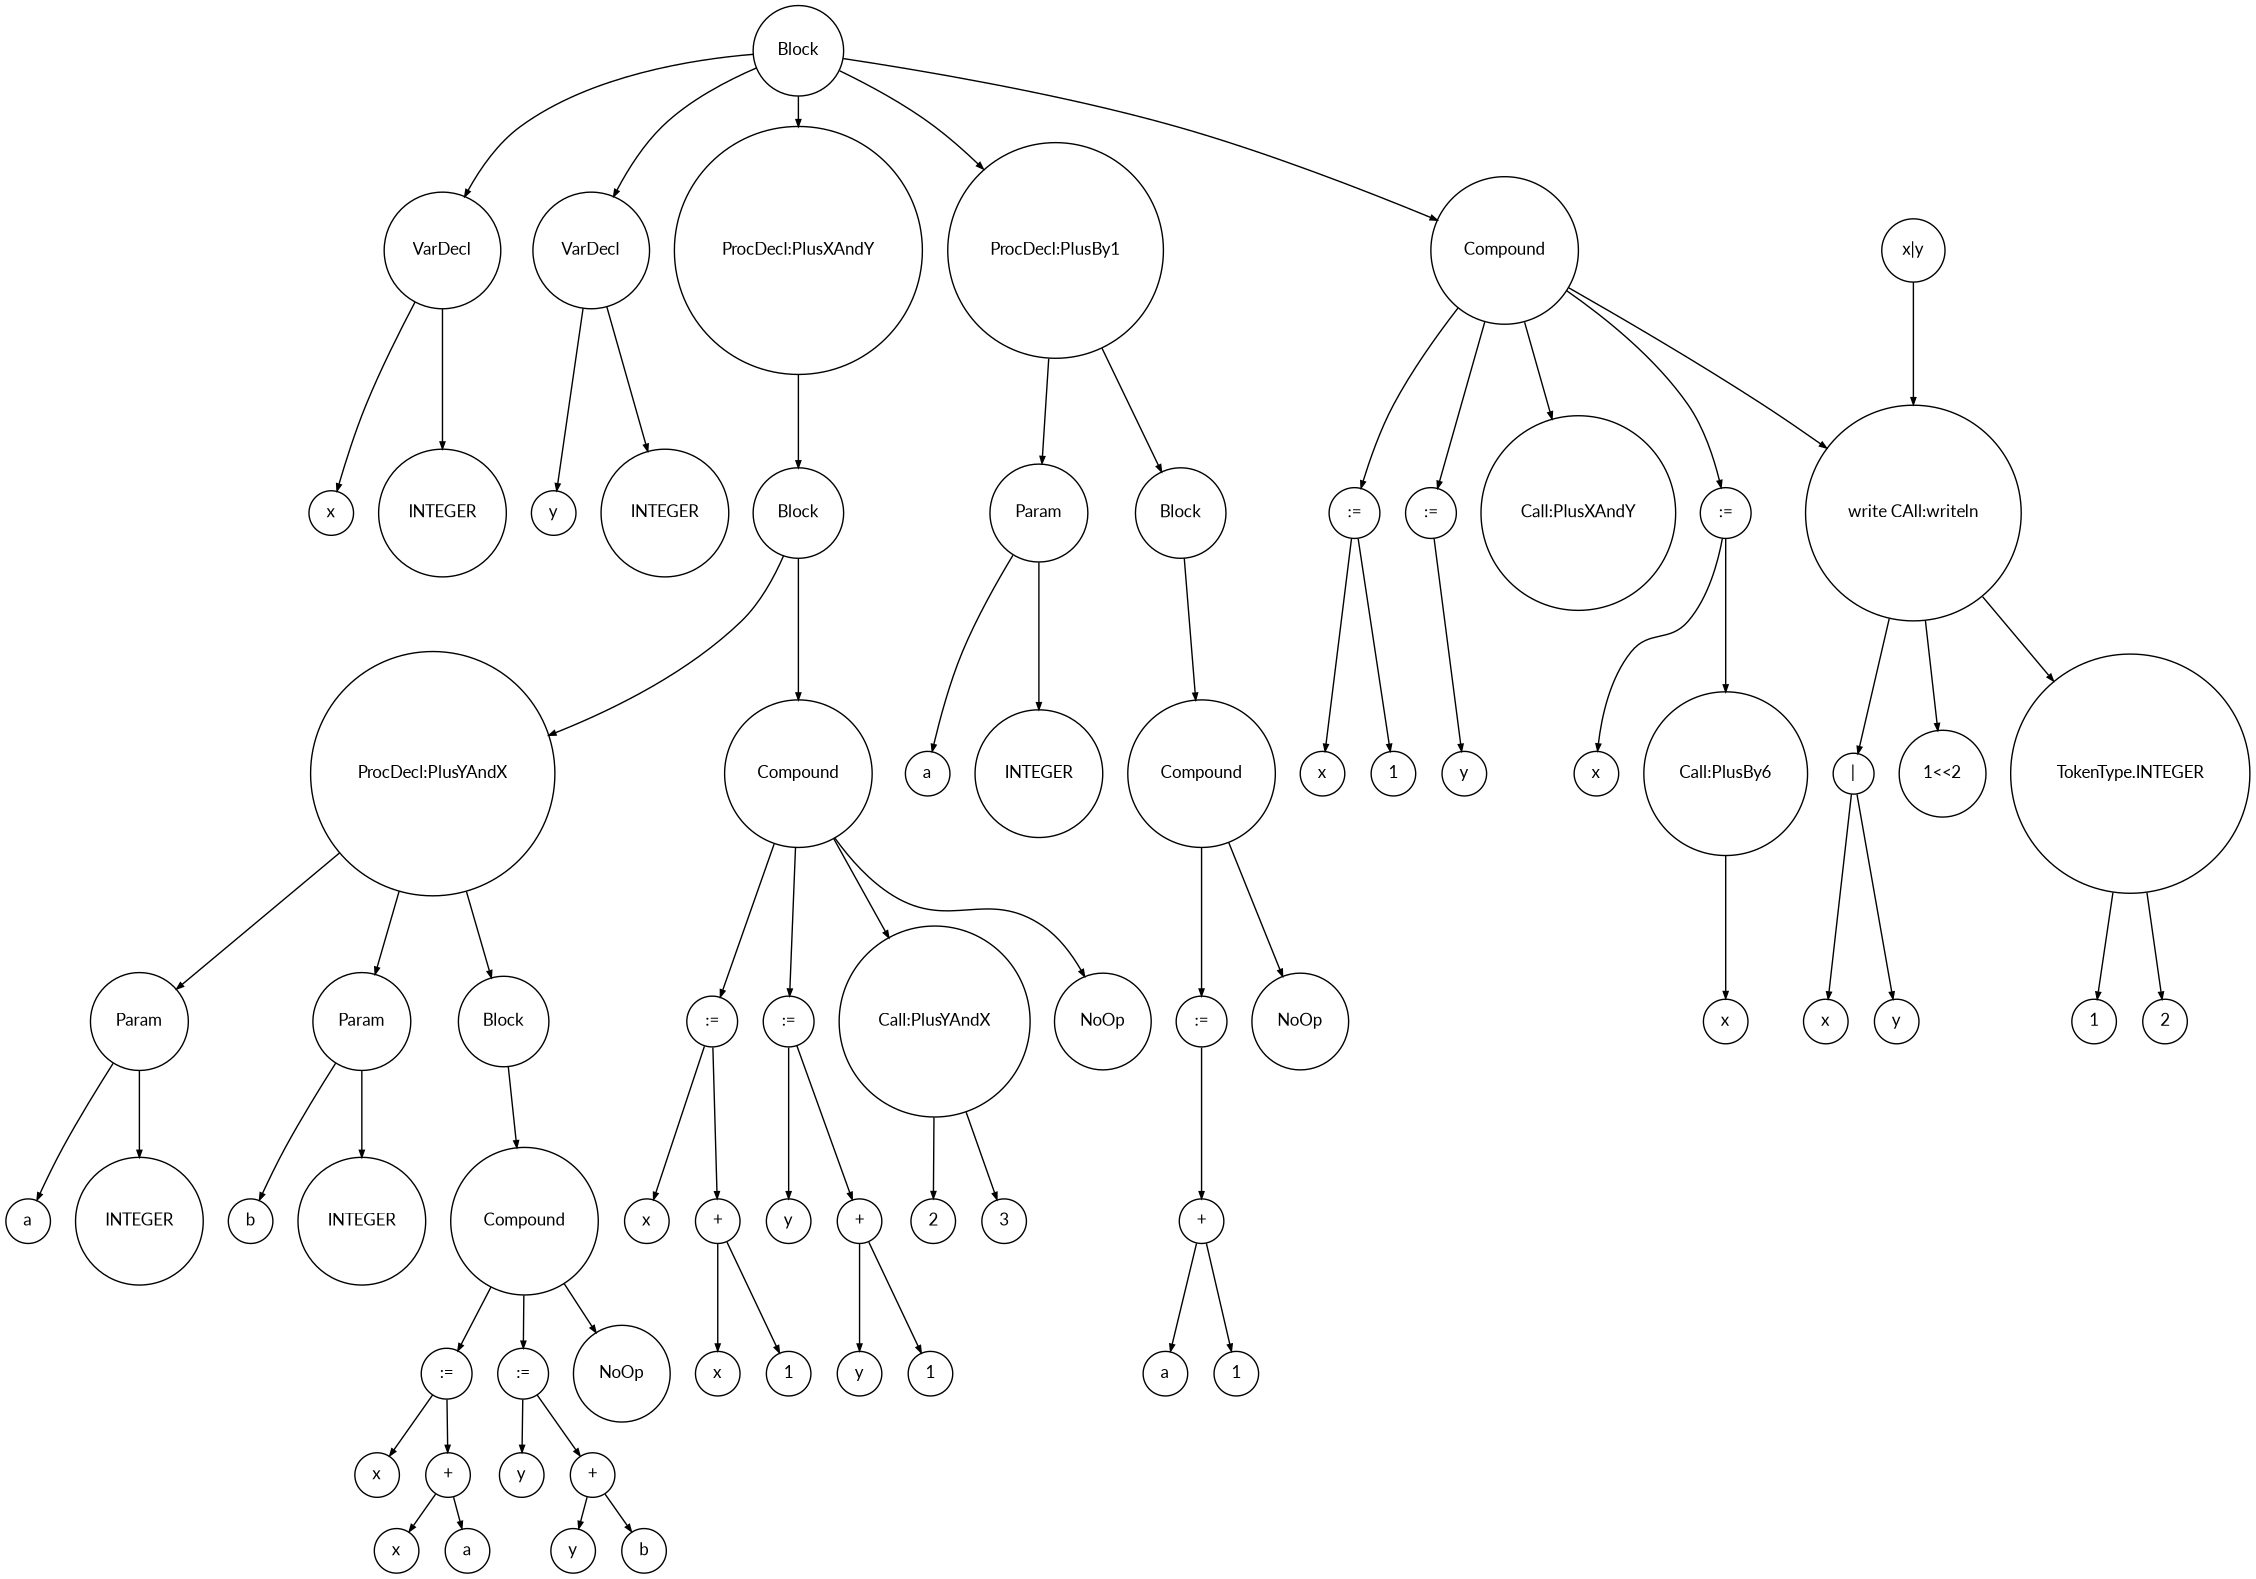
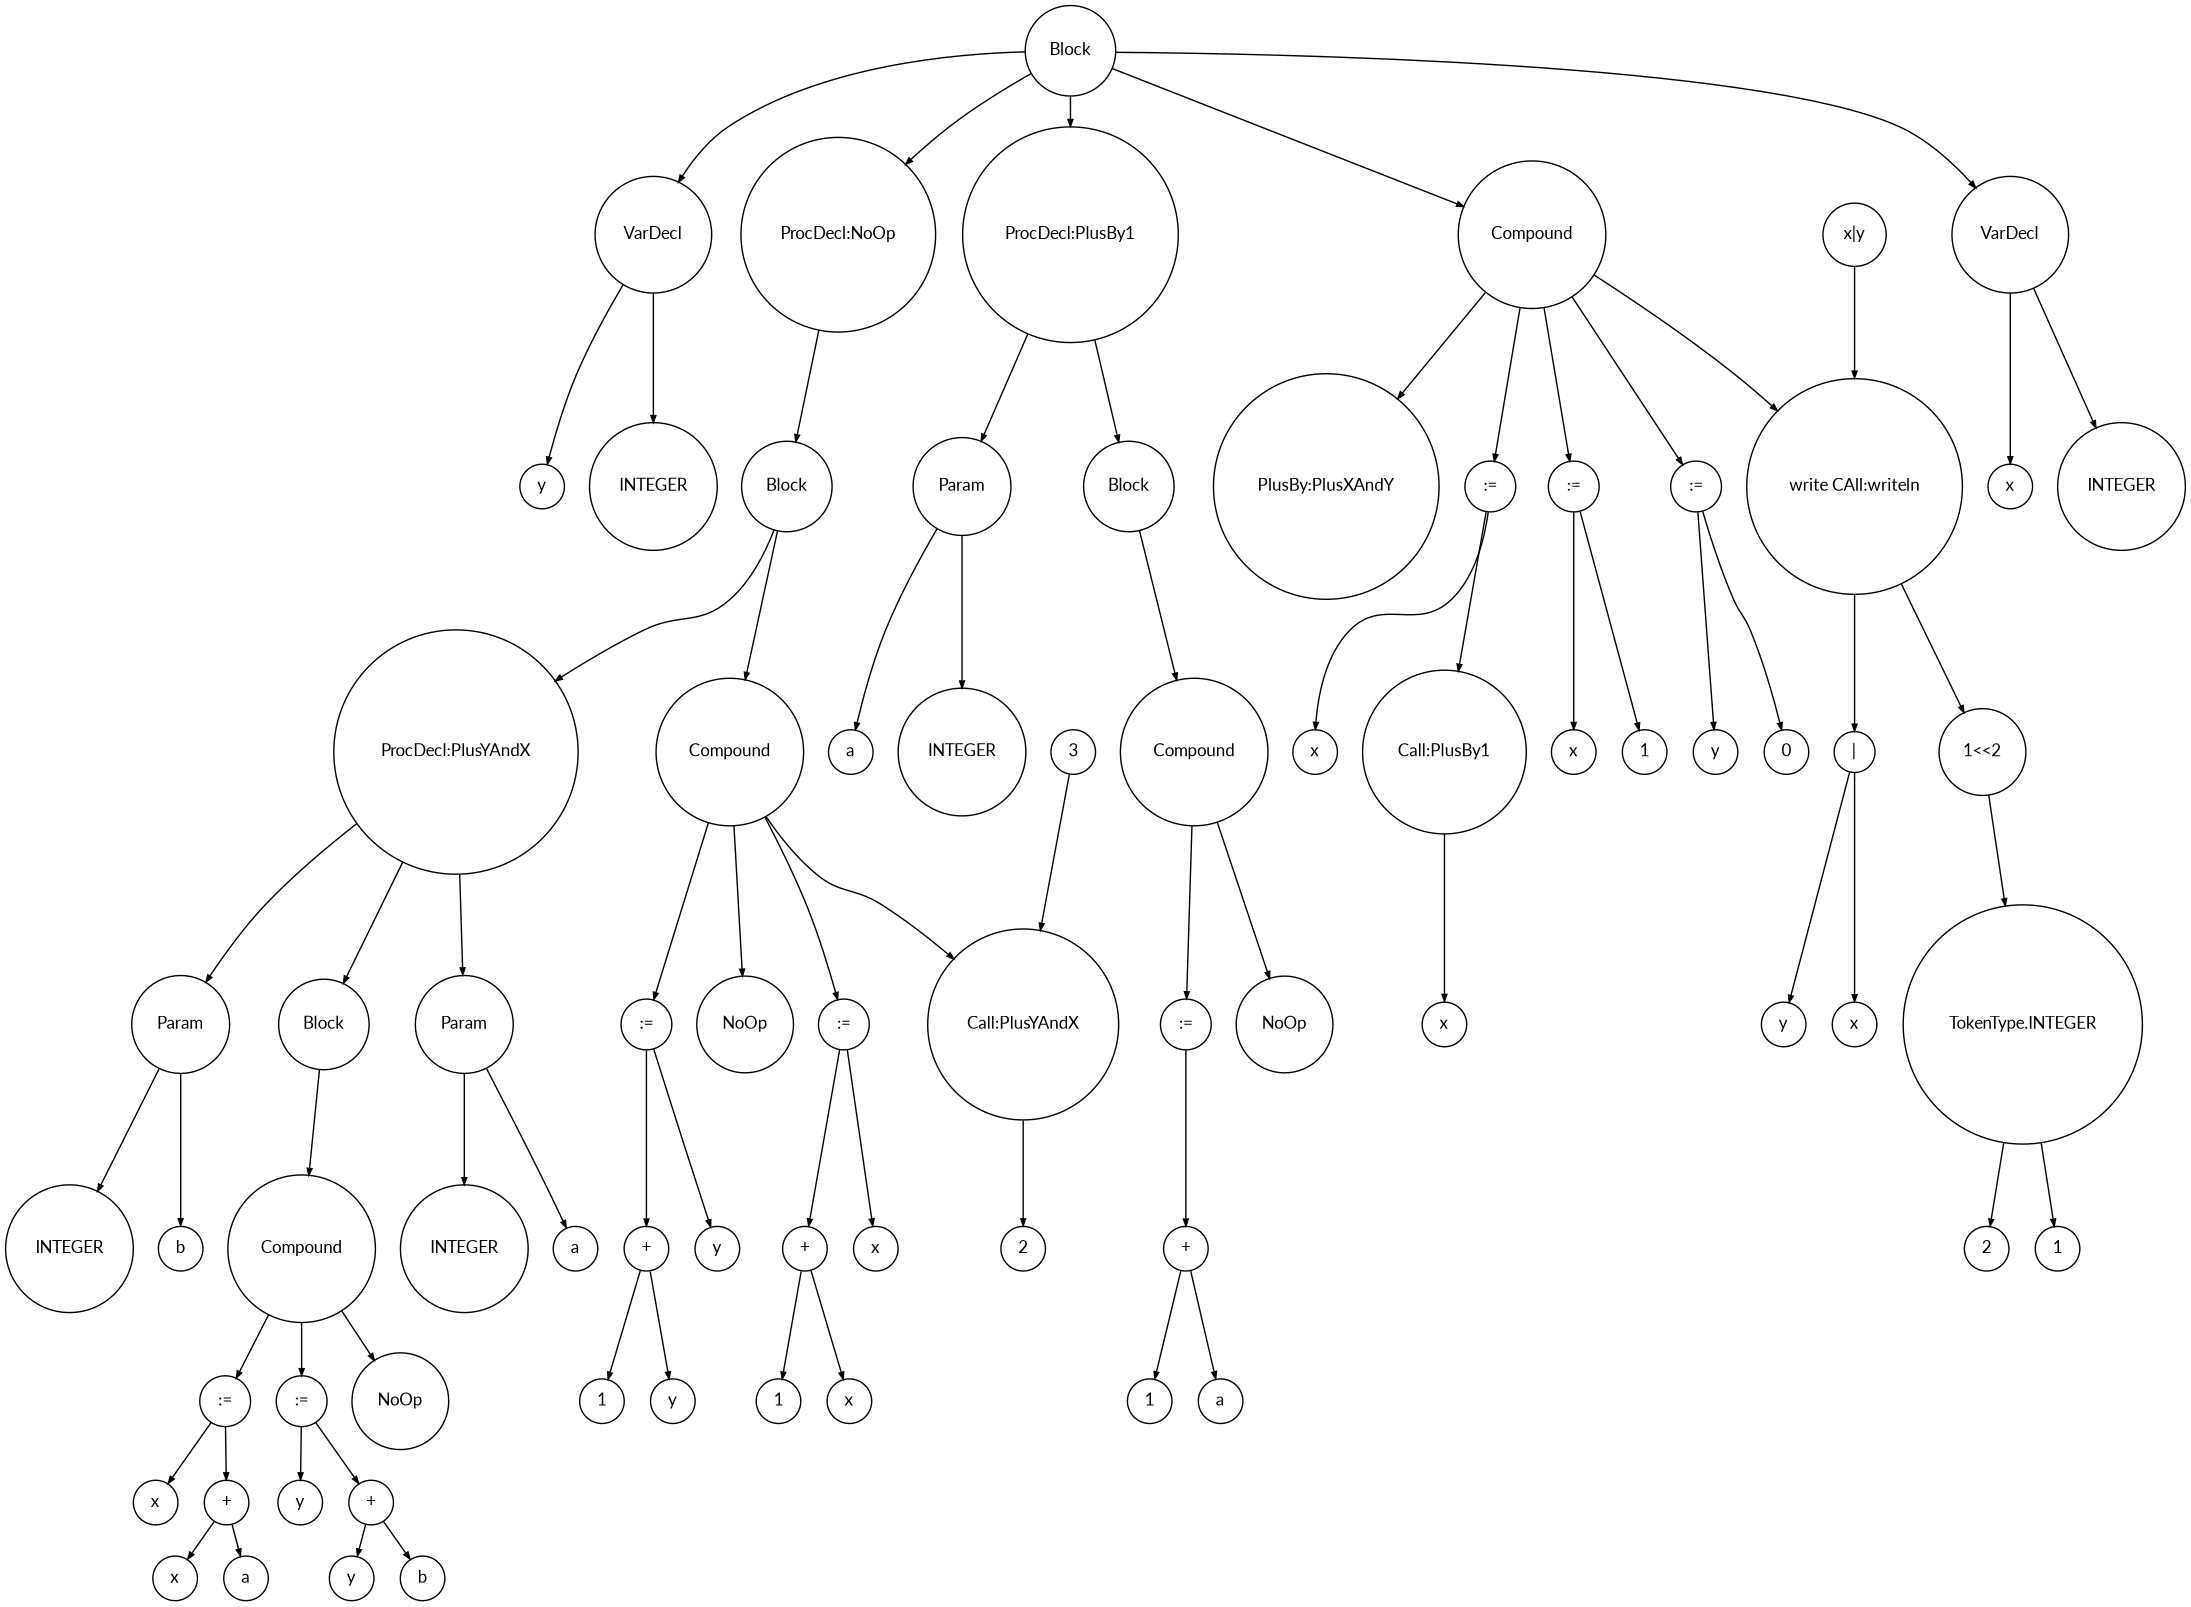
node "ProcDecl:PlusXAndY": label "ProcDecl:PlusXAndY" -> "ProcDecl:NoOp"
node "Call:PlusXAndY": label "Call:PlusXAndY" -> "PlusBy:PlusXAndY"
edge "write CAll:writeln" -> "TokenType.INTEGER": now "1<<2" -> "TokenType.INTEGER"
node "0": added
node "Call:PlusBy6": label "Call:PlusBy6" -> "Call:PlusBy1"
edge "Call:PlusYAndX" -> "3": reversed
